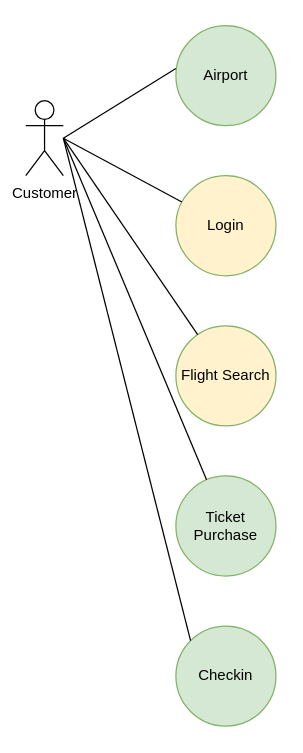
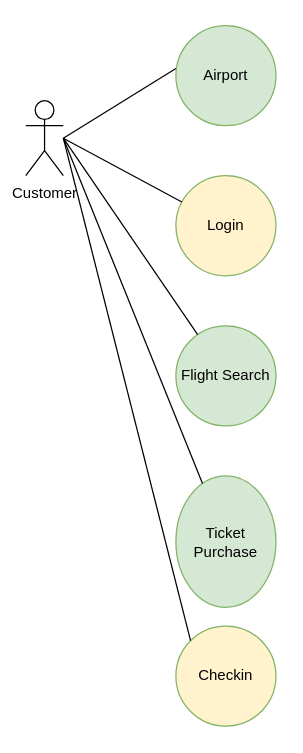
node "Flight Search": fillcolor #fff2cc -> #d5e8d4
node "Ticket Purchase": size 100x100 -> 100x131
node "Checkin": fillcolor #d5e8d4 -> #fff2cc
